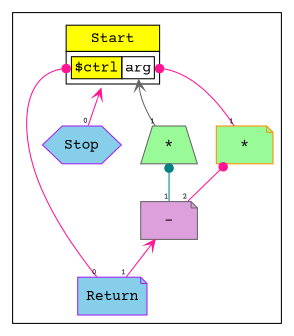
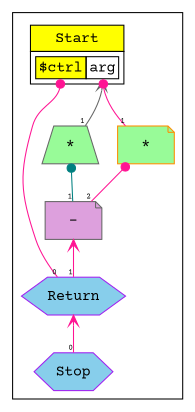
edge "Stop" -> "Start": now "Stop" -> "Return"
node "Return": shape note -> hexagon
